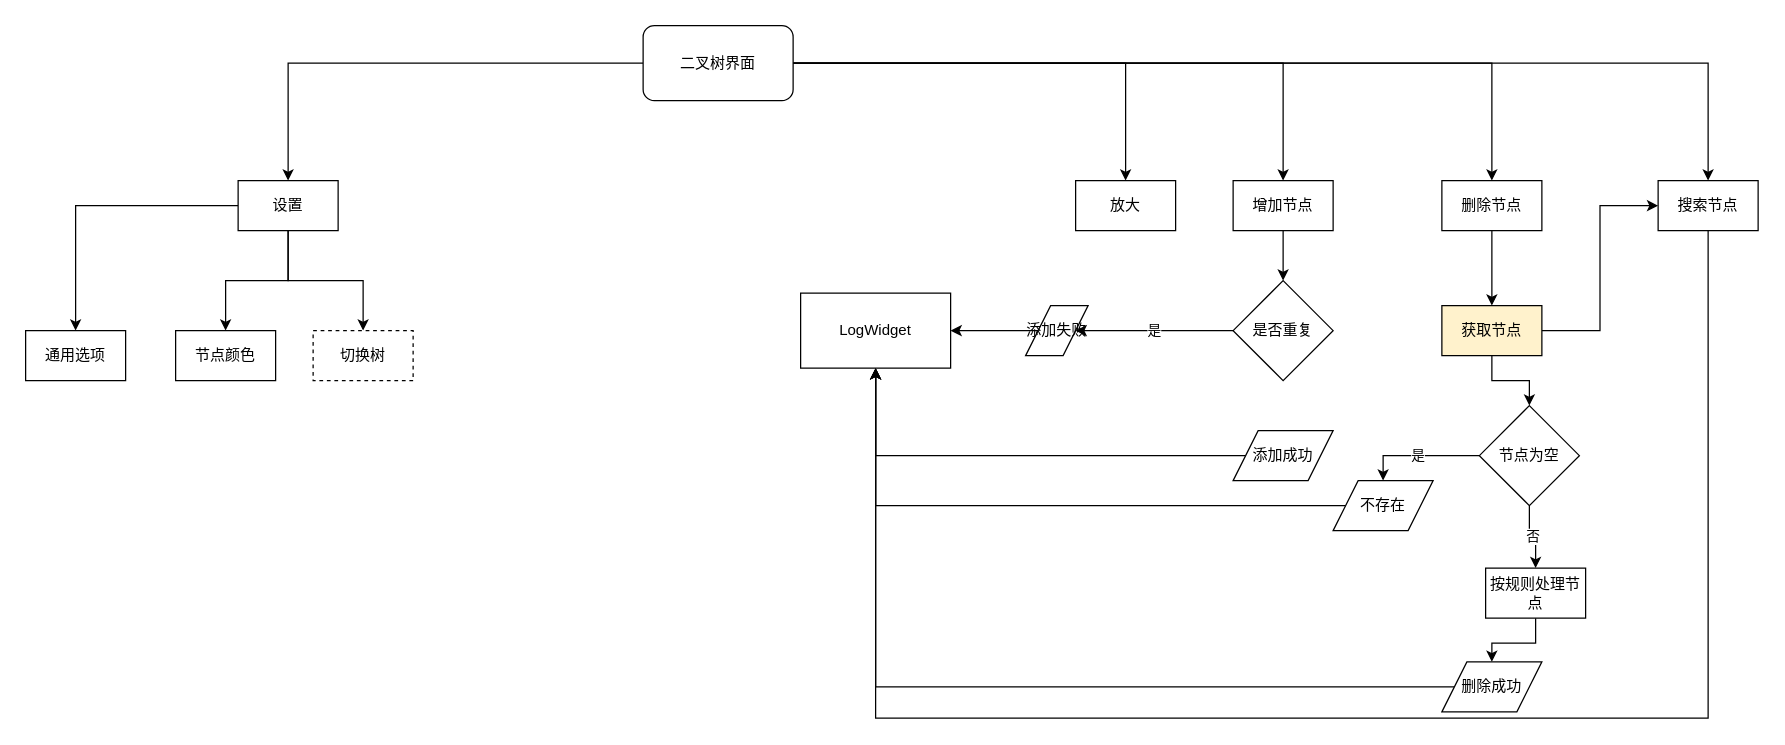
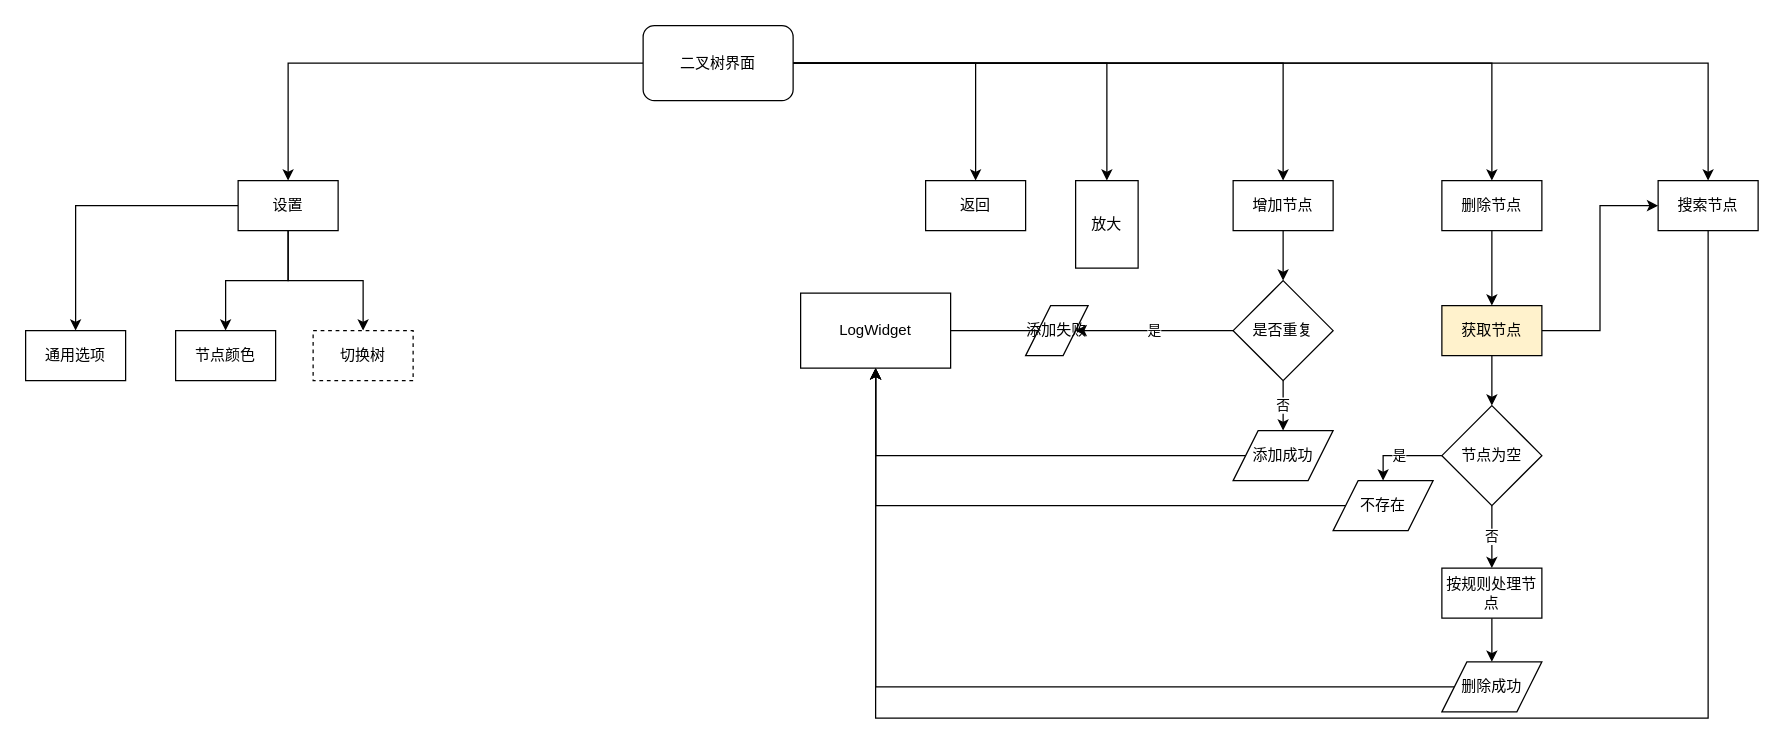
edge "二叉树界面" -> "返回": added
node "返回": added
node "放大": size 100x50 -> 63x88
edge "添加失败" -> "LogWidget": arrowhead classic -> none
edge "是否重复" -> "添加成功": added, label "否"
node "节点为空": moved (1529, 456) -> (1492, 456)
node "按规则处理节点": moved (1536, 593) -> (1492, 593)
